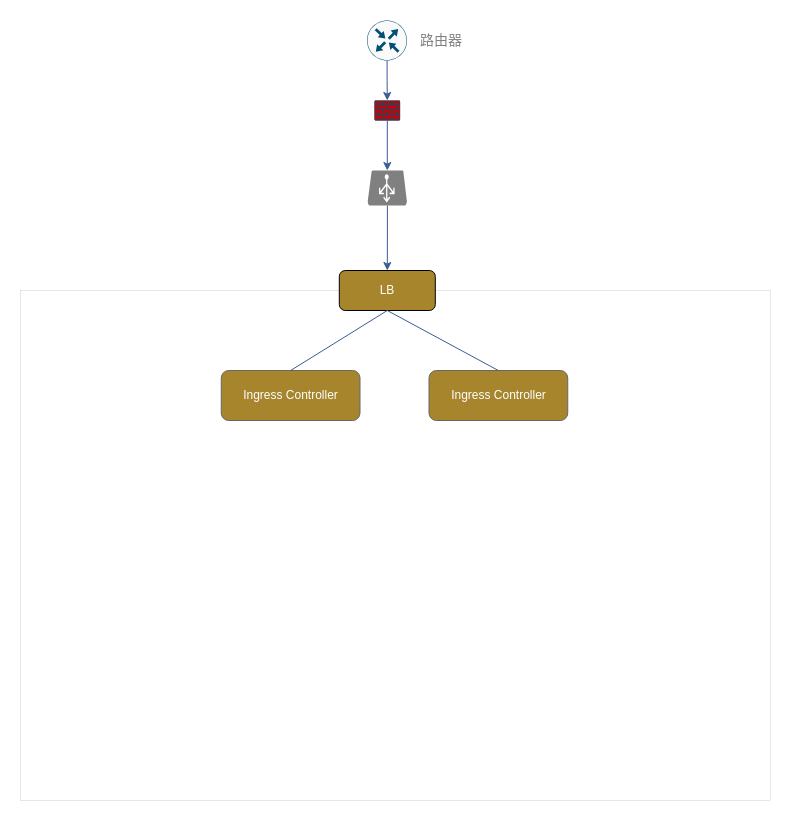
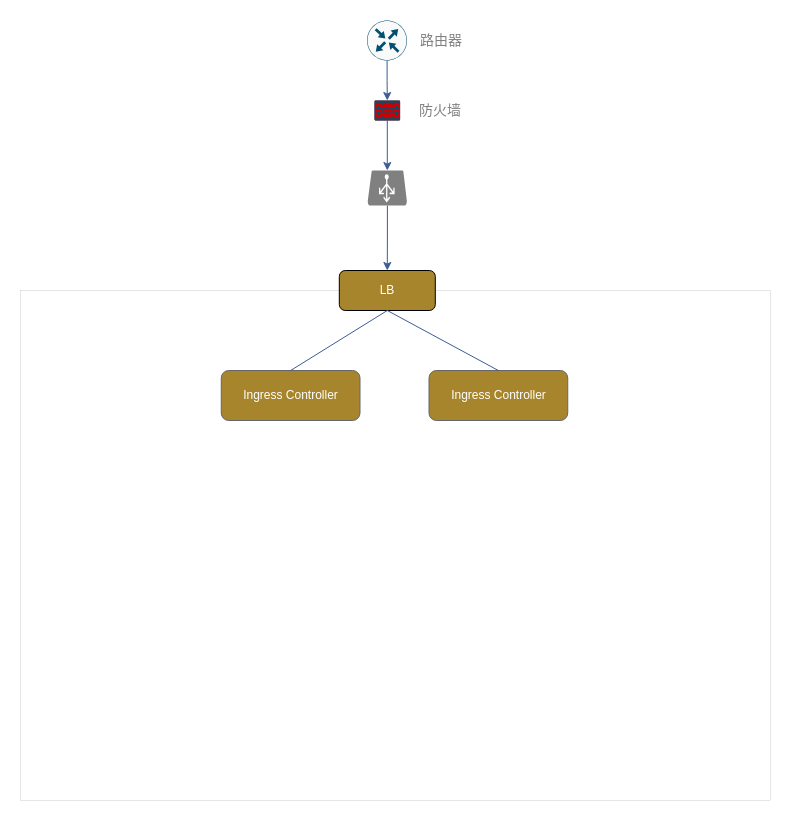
node "防火墙": added
